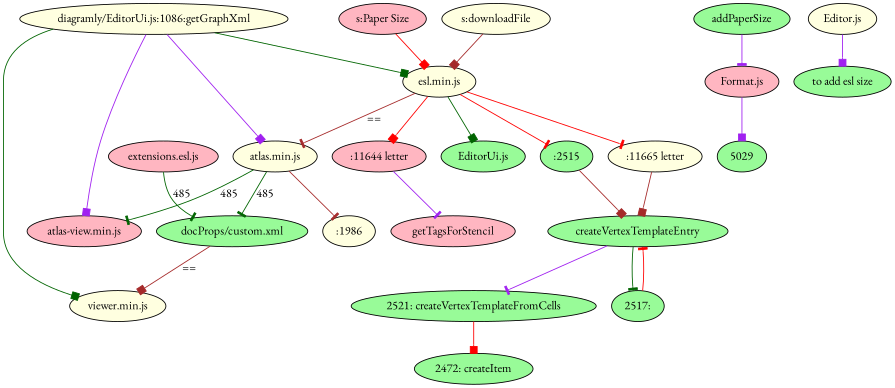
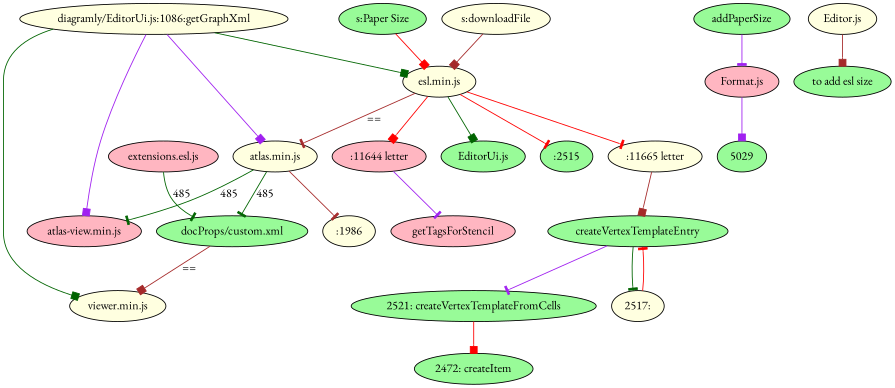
node "s:Paper Size": fillcolor lightpink -> palegreen
edge "Editor.js" -> "to add esl size": color purple -> brown
edge ":2515" -> "createVertexTemplateEntry": removed
node "2517:": fillcolor palegreen -> lightyellow
